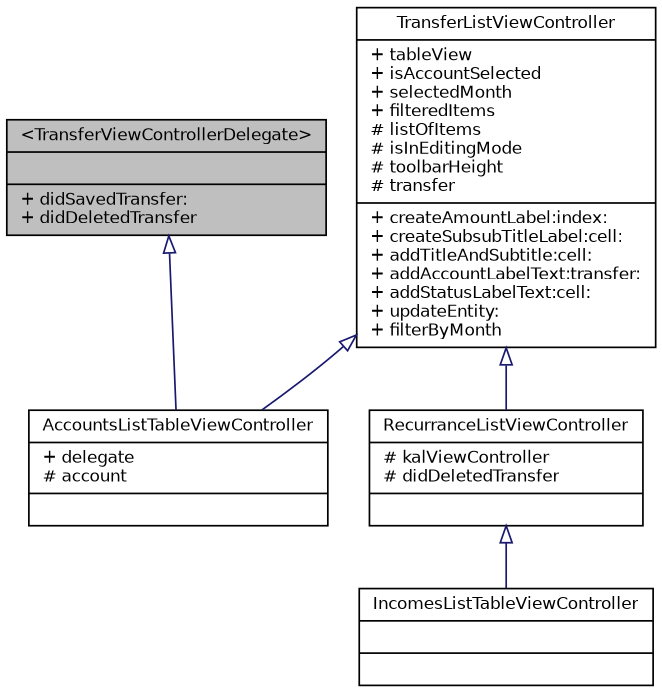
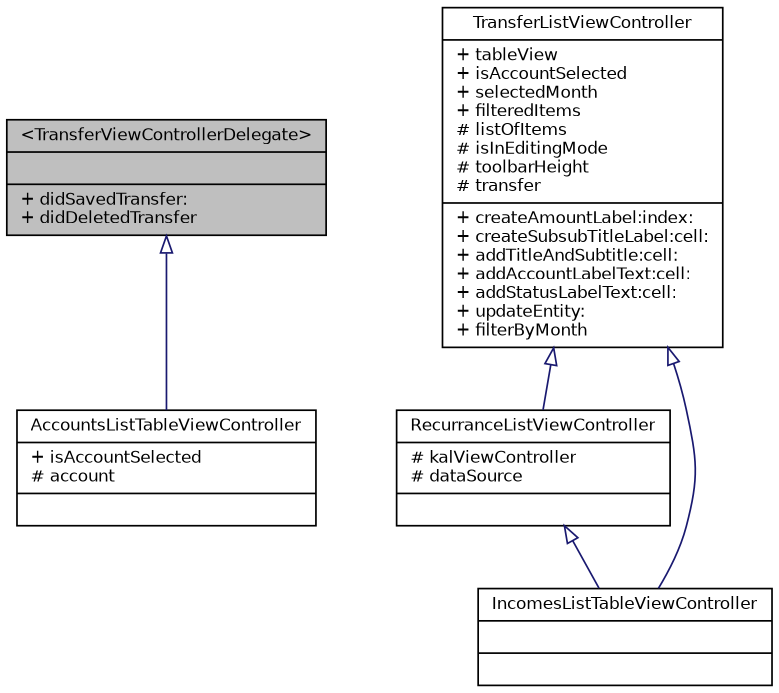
node "TransferListViewController": text "+ addAccountLabelText:transfer:" -> "+ addAccountLabelText:cell:"
edge "AccountsListTableViewController" -> "TransferListViewController": now "IncomesListTableViewController" -> "TransferListViewController"
node "AccountsListTableViewController": text "+ delegate" -> "+ isAccountSelected"
node "RecurranceListViewController": text "# didDeletedTransfer" -> "# dataSource"
